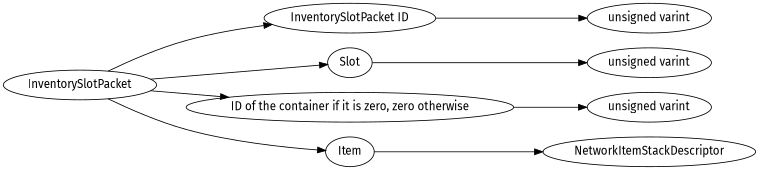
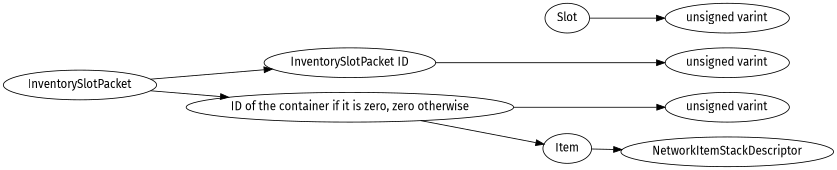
edge "InventorySlotPacket" -> "Slot": removed
edge "InventorySlotPacket" -> "Item": now "ID of the container if it is zero, zero otherwise" -> "Item"
